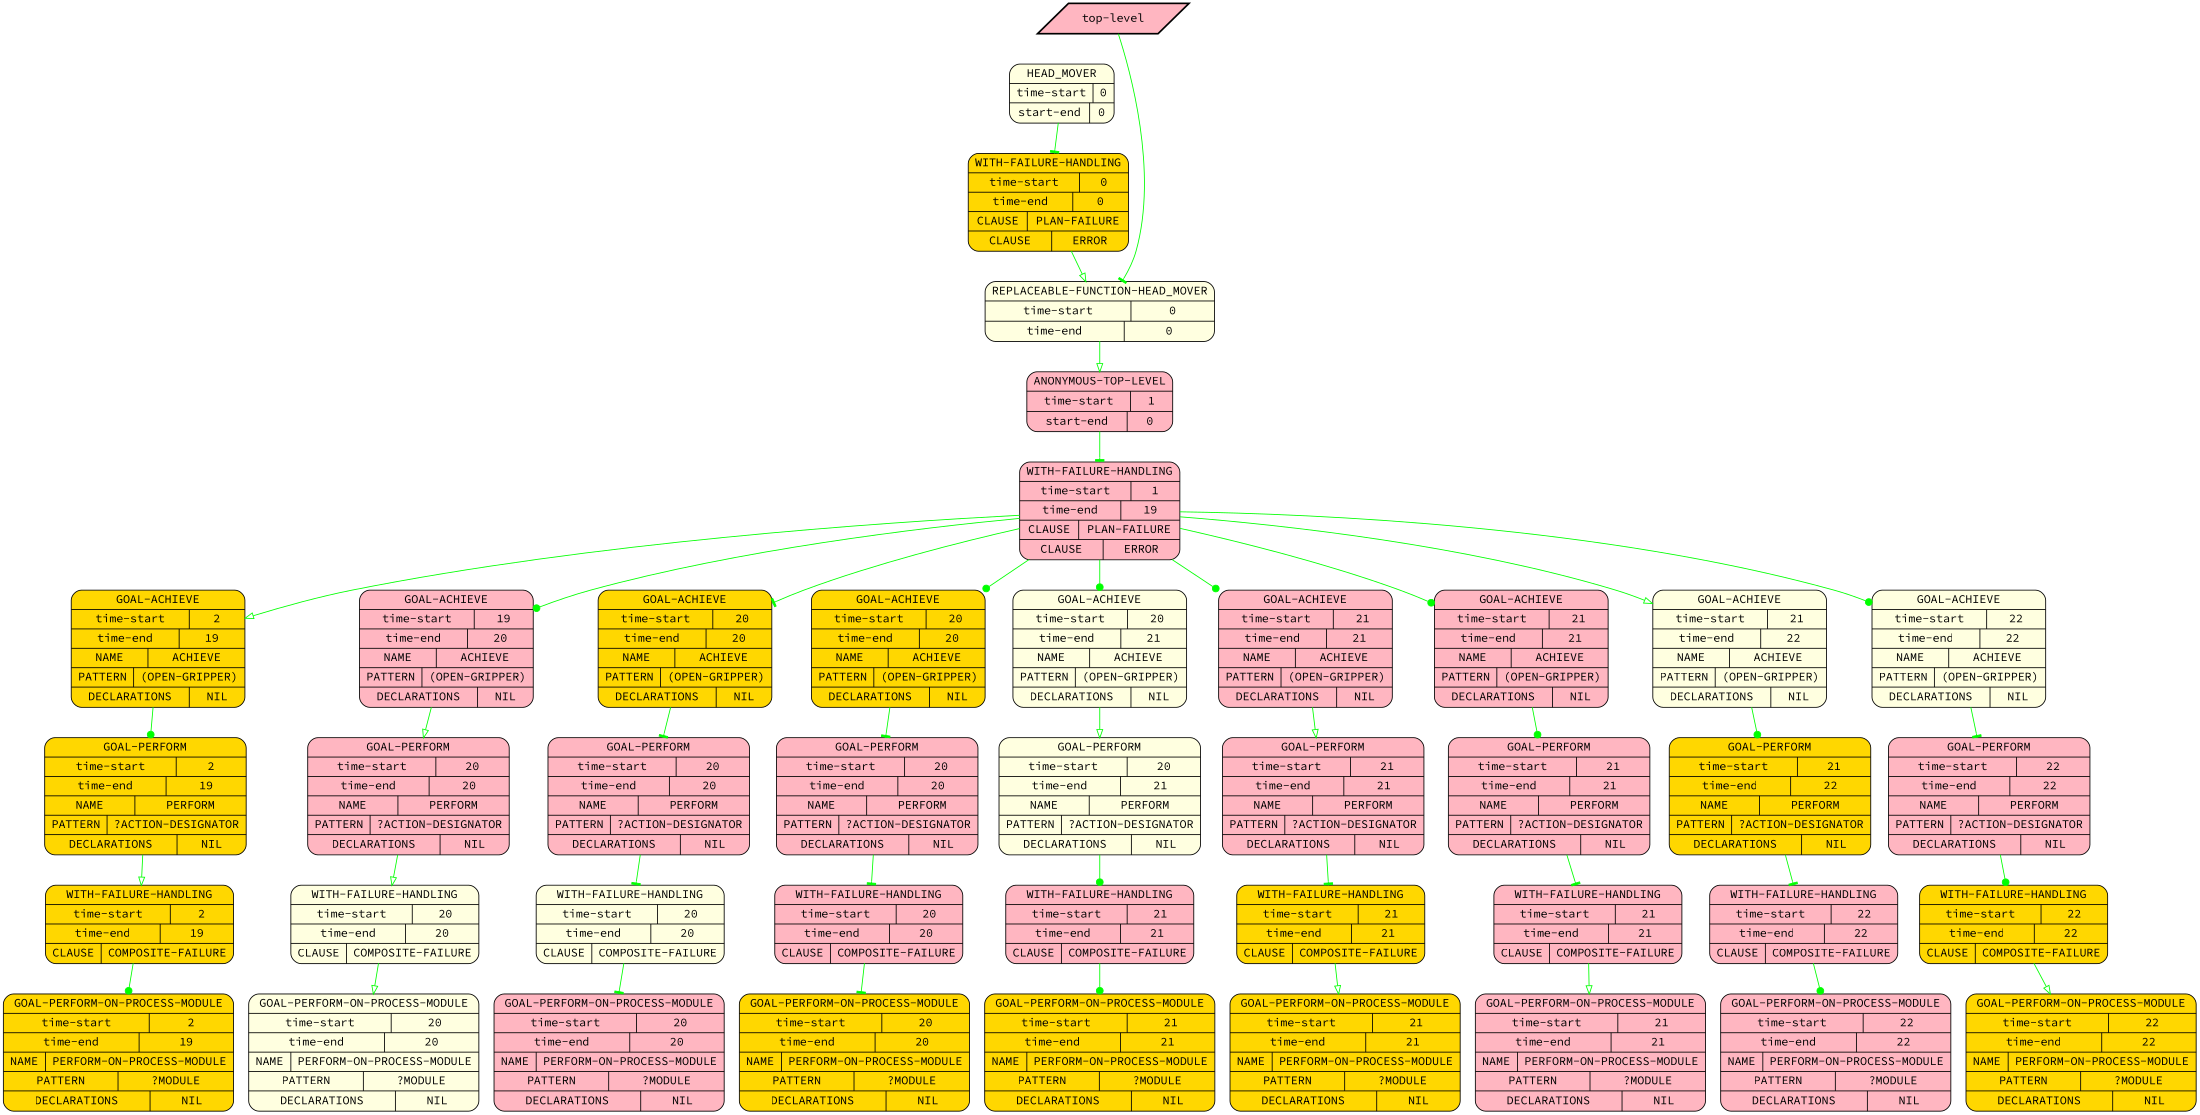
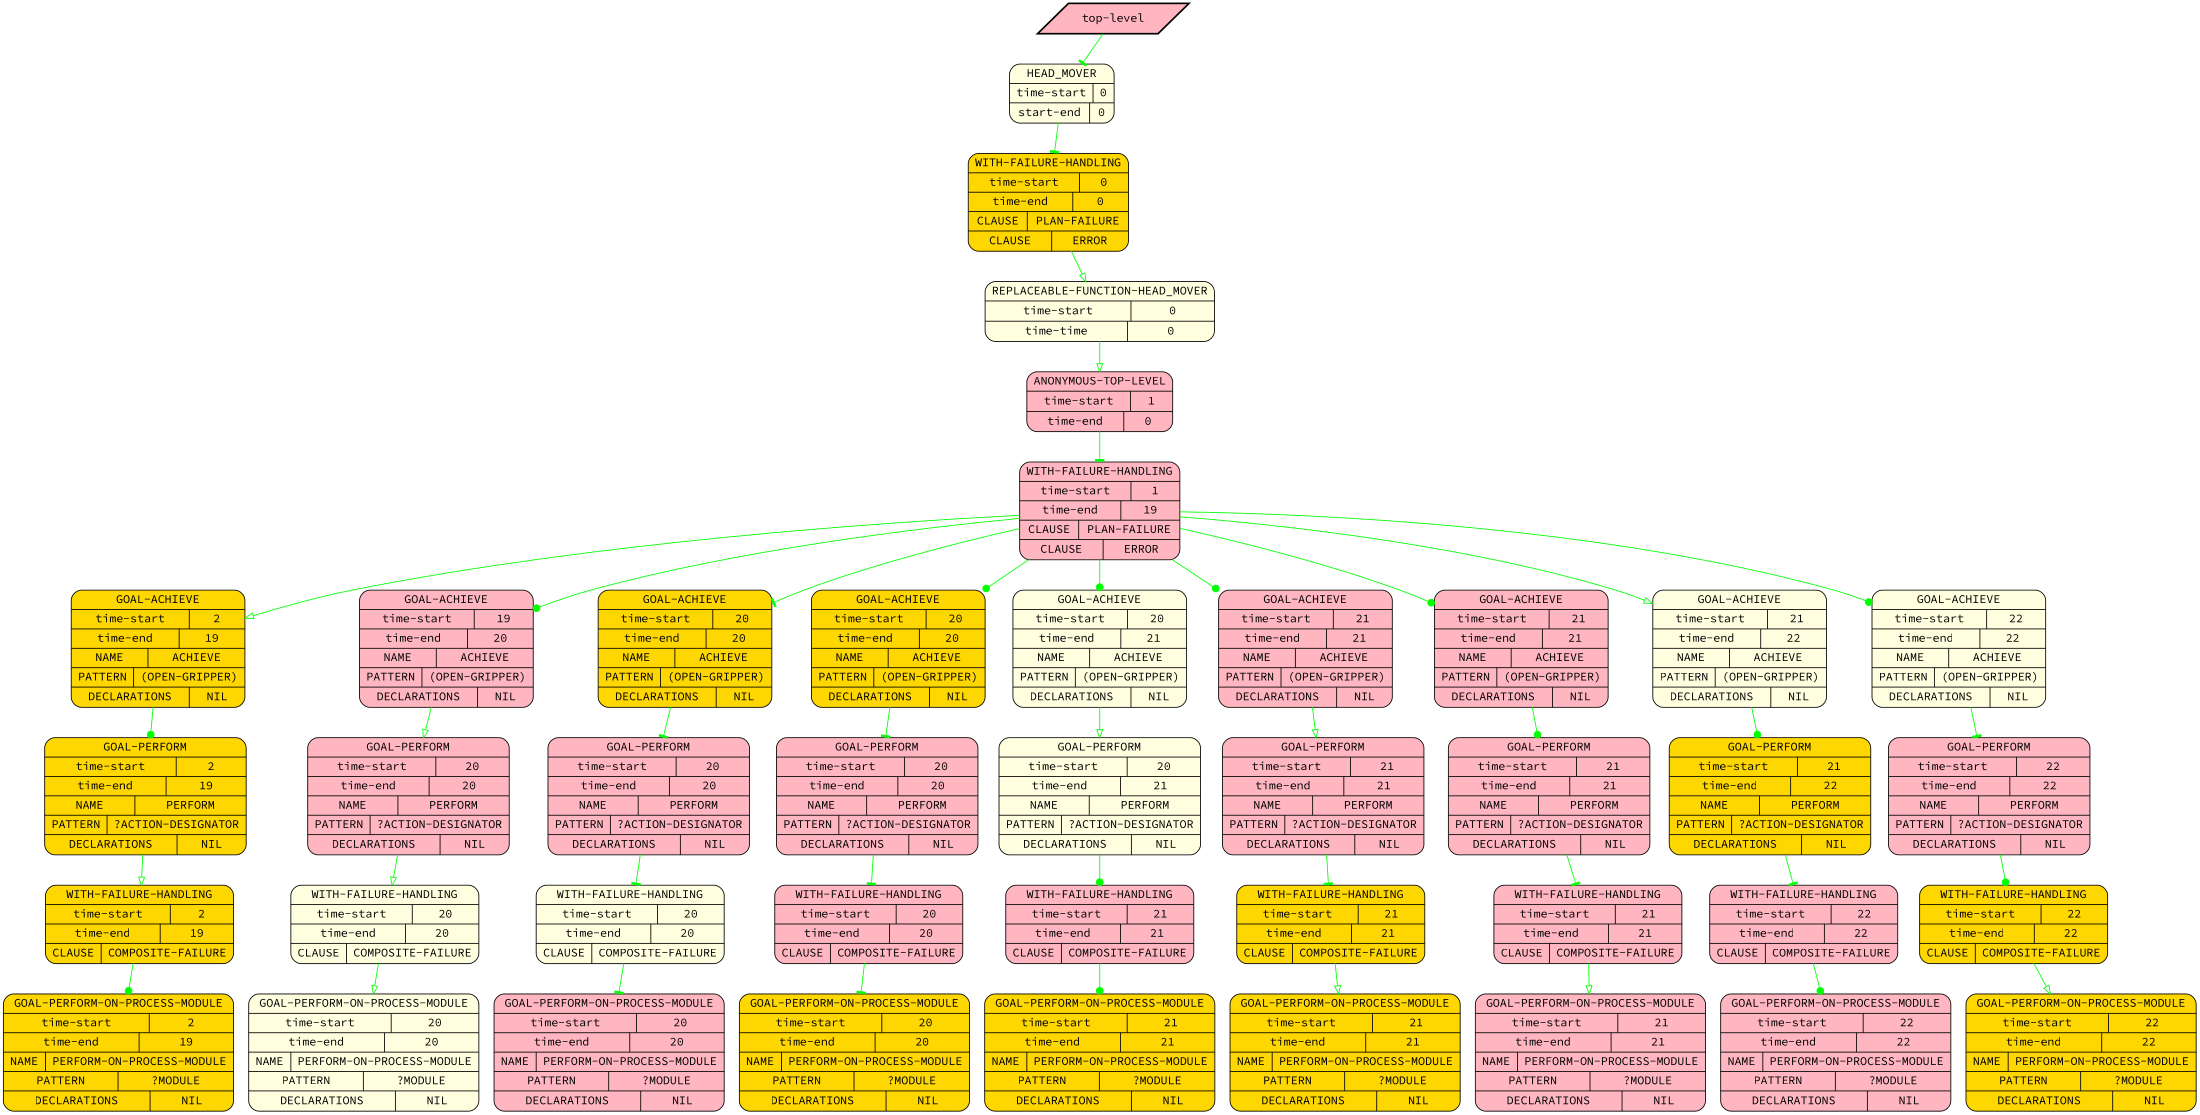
edge "top-level" -> "REPLACEABLE-FUNCTION-HEAD_MOVER": now "top-level" -> "HEAD_MOVER"
node "REPLACEABLE-FUNCTION-HEAD_MOVER": text "time-end" -> "time-time"
node "ANONYMOUS-TOP-LEVEL": text "start-end" -> "time-end"
